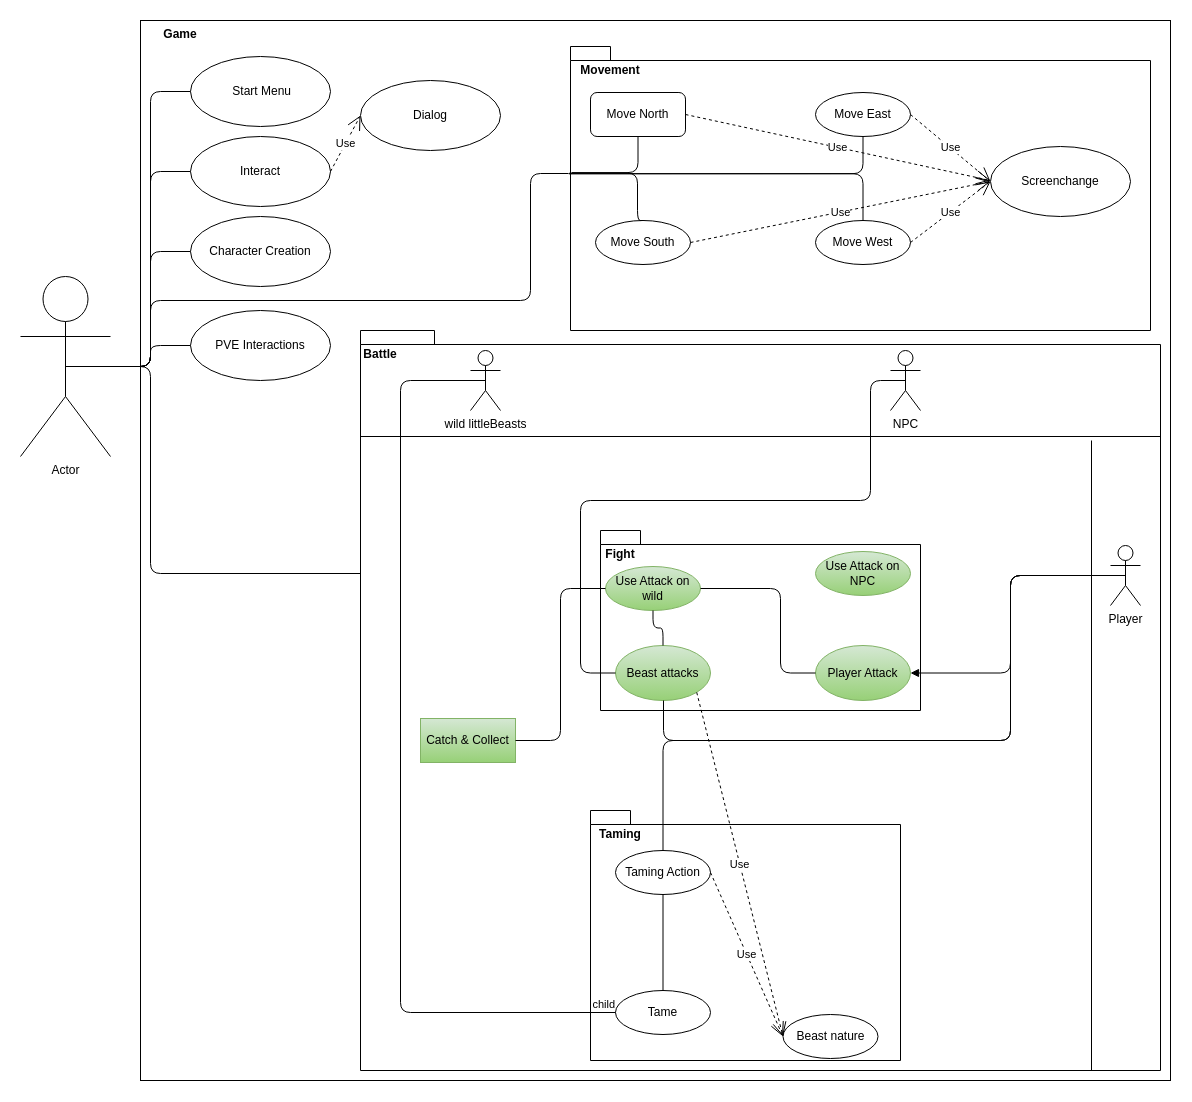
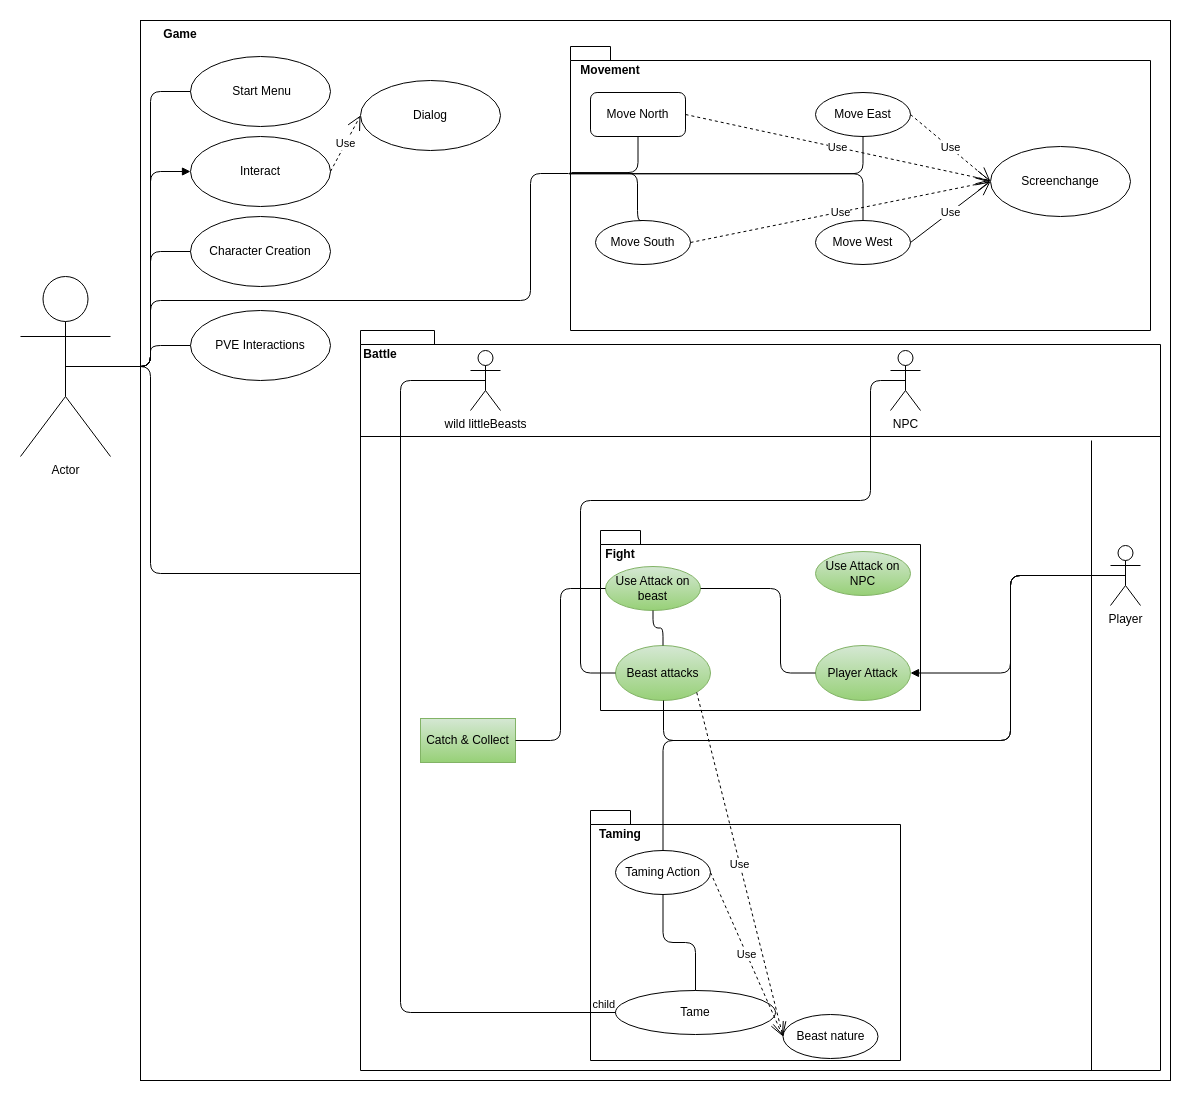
edge "Interact" -- "Actor": arrowhead none -> block
edge "Move West" -> "Screenchange": style dashed -> solid
node "Use Attack on wild": label "Use Attack on wild" -> "Use Attack on beast"
node "Tame": size 95x44 -> 160x44
